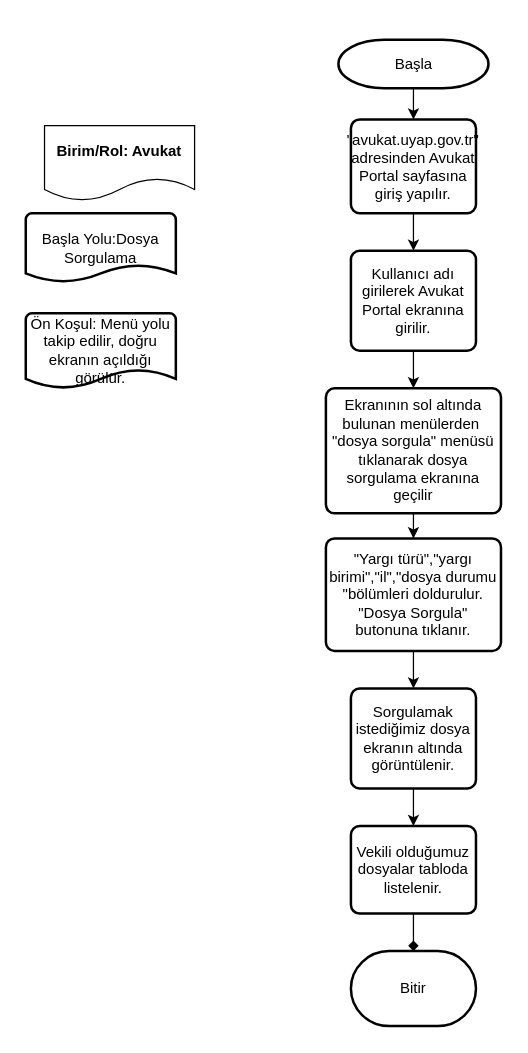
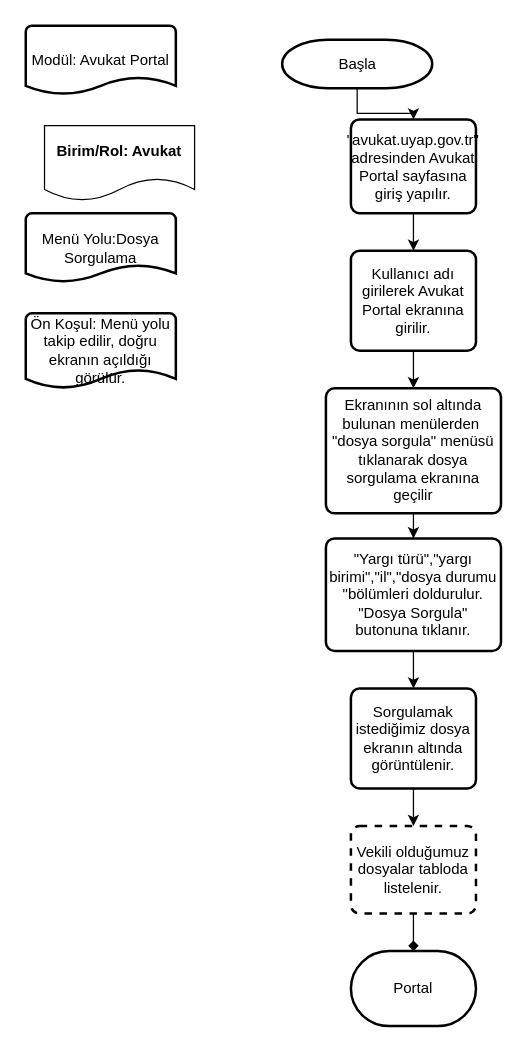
node "Modül: Avukat Portal": added
node "Başla": moved (413, 64) -> (357, 64)
node "Başla Yolu:Dosya Sorgulama": label "Başla Yolu:Dosya Sorgulama" -> "Menü Yolu:Dosya Sorgulama"
node "Vekili olduğumuz dosyalar tabloda listelenir.": style solid -> dashed
node "Bitir": label "Bitir" -> "Portal"
